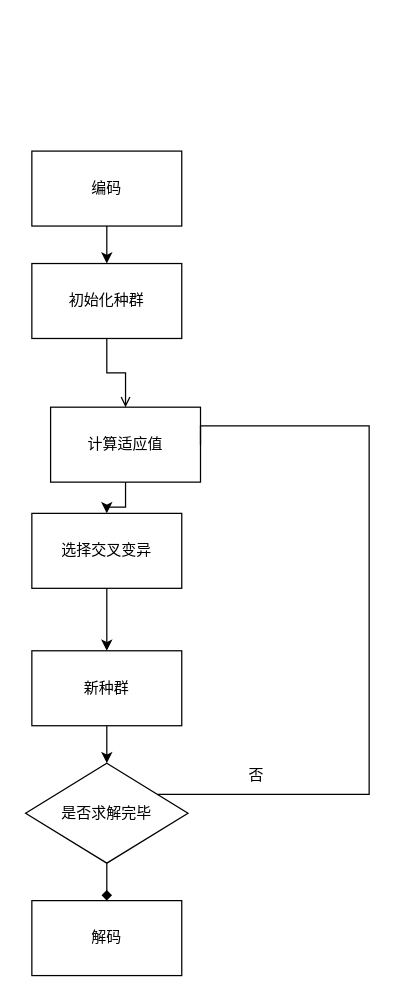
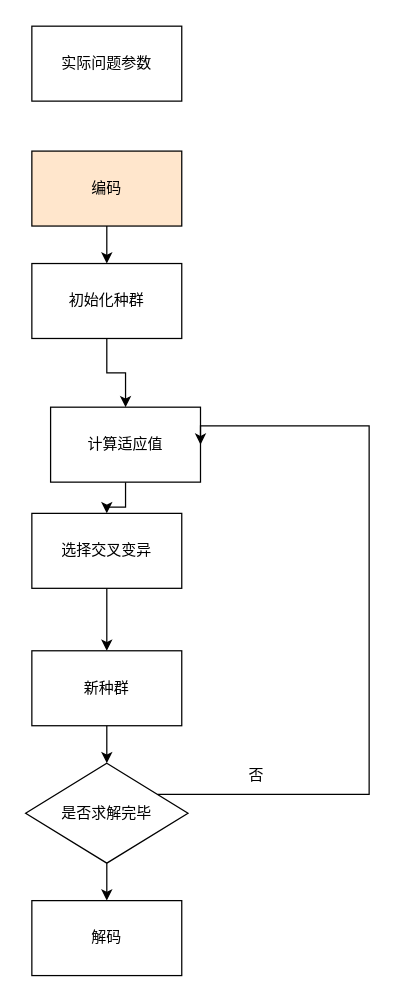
node "实际问题参数": added
node "编码": fillcolor #ffffff -> #ffe6cc
edge "初始化种群" -> "计算适应值": arrowhead open -> classic
edge "计算适应值" -- "是否求解完毕": arrowhead none -> classic
edge "是否求解完毕" -> "解码": arrowhead diamond -> classic
